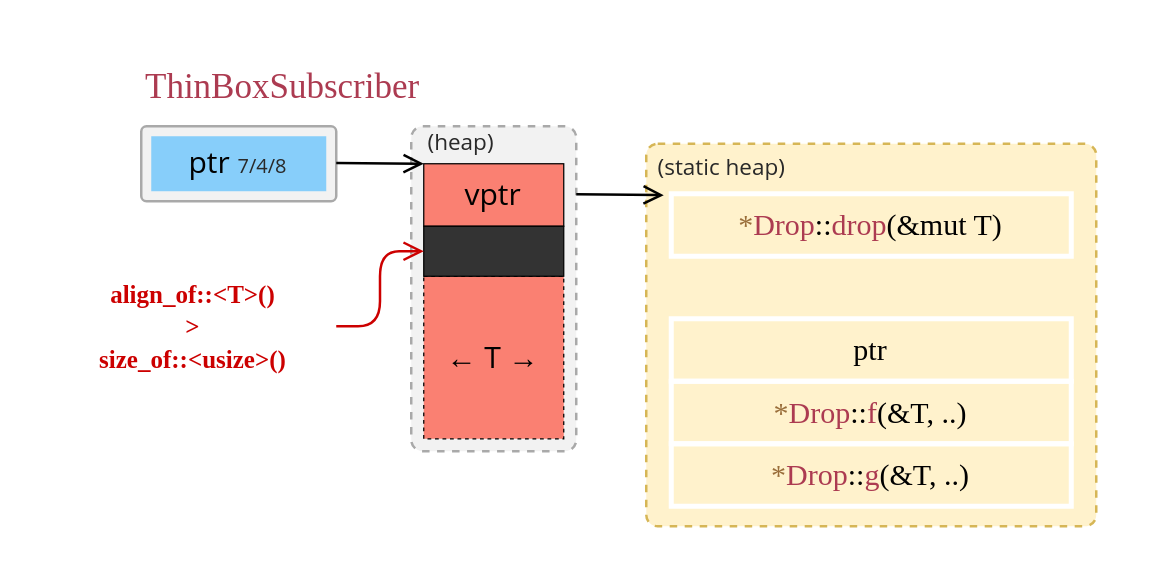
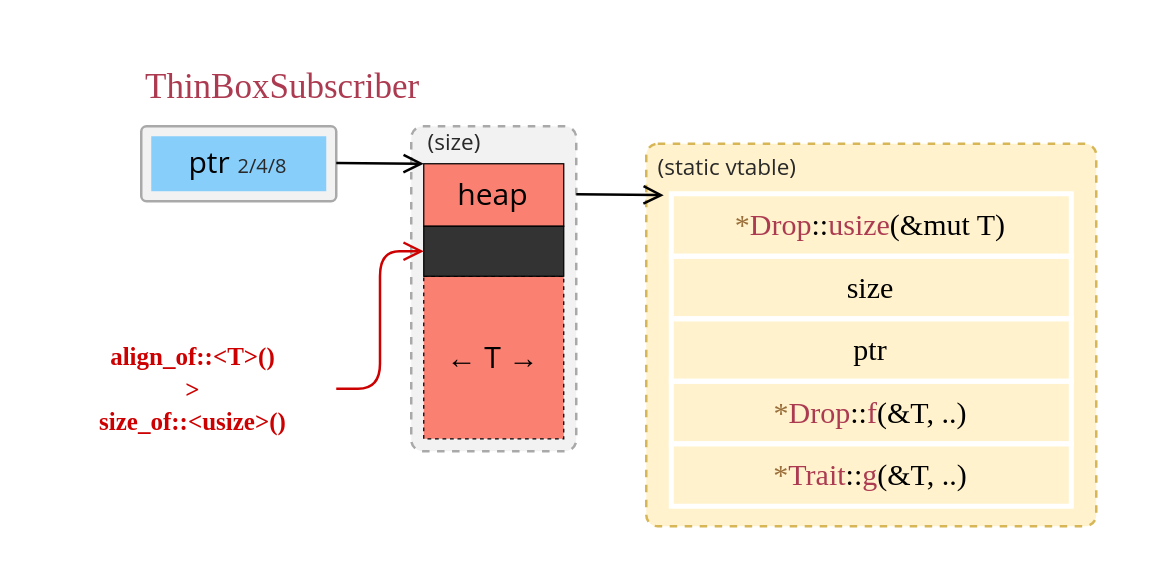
node "(heap)": label "(heap)" -> "(size)"
node "ptr 7/4/8": label "ptr 7/4/8" -> "ptr 2/4/8"
node "(static heap)": label "(static heap)" -> "(static vtable)"
node "vptr": label "vptr" -> "heap"
node "*Drop::drop(&mut T)": label "*Drop::drop(&mut T)" -> "*Drop::usize(&mut T)"
node "size": added
node "align_of::<T>() > size_of::<usize>()": moved (194, 326) -> (194, 389)
node "*Drop::g(&T, ..)": label "*Drop::g(&T, ..)" -> "*Trait::g(&T, ..)"
